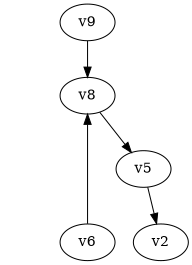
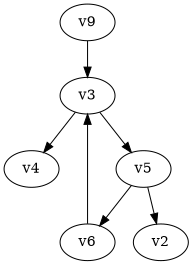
node "v8": label "v8" -> "v3"
node "v4": added
edge "v5" -> "v6": added
